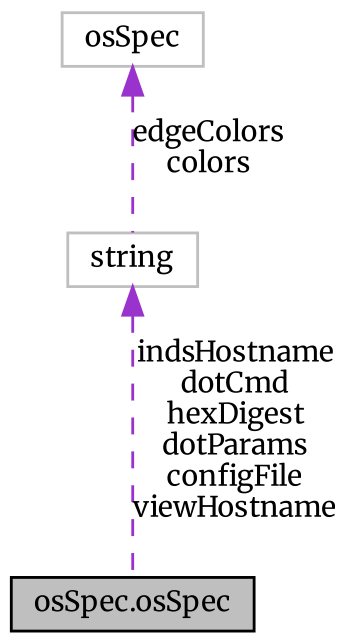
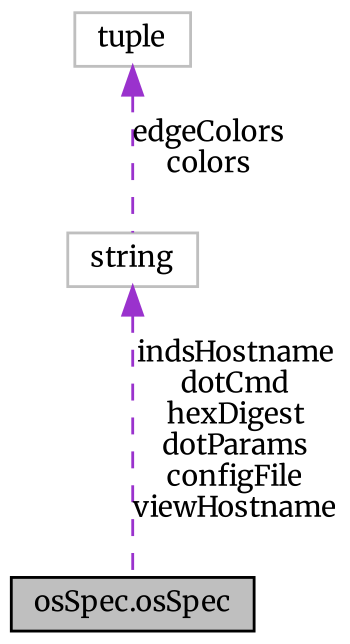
node "osSpec": label "osSpec" -> "tuple"
